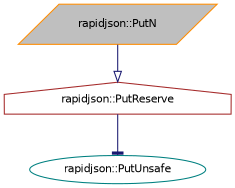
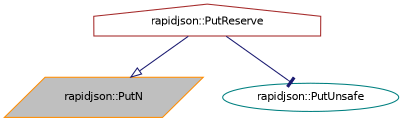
edge "rapidjson::PutN" -> "rapidjson::PutReserve": reversed
